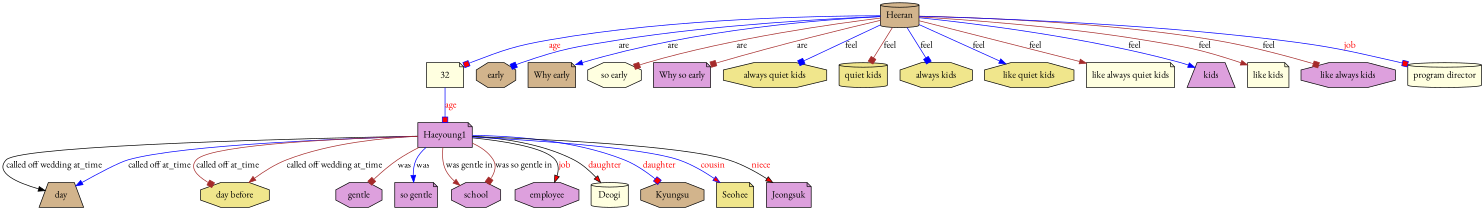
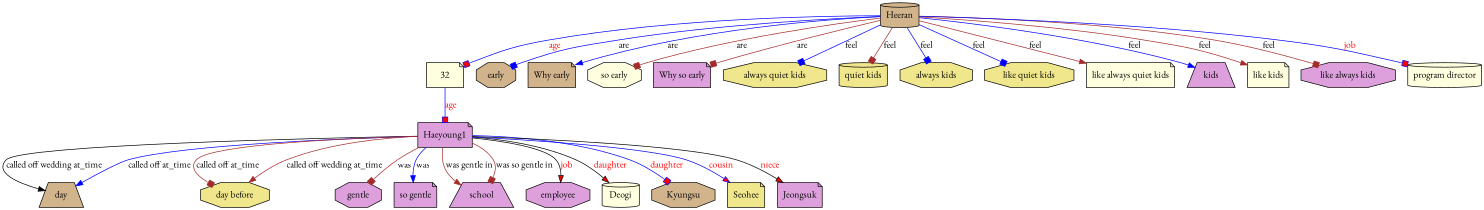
edge "Heeran" -> "like quiet kids": arrowhead normal -> box
node "school": shape octagon -> trapezium
